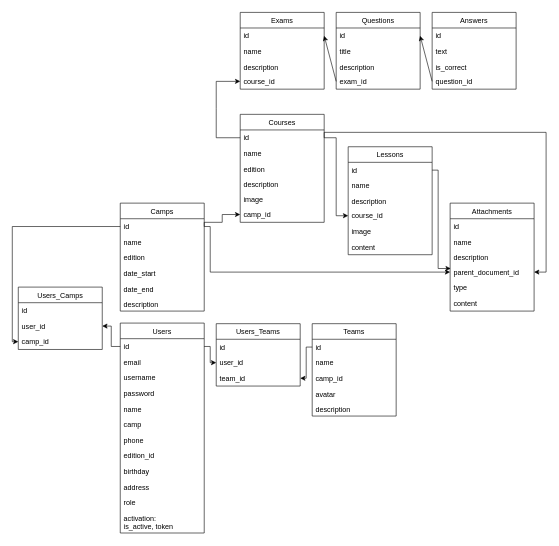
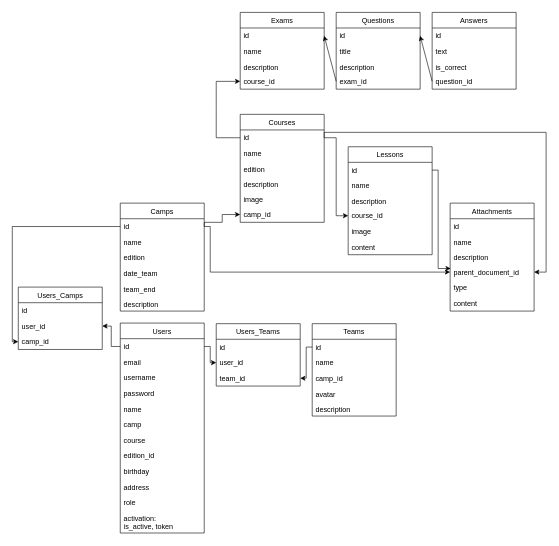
node "date_start": label "date_start" -> "date_team"
node "date_end": label "date_end" -> "team_end"
node "phone": label "phone" -> "course"
